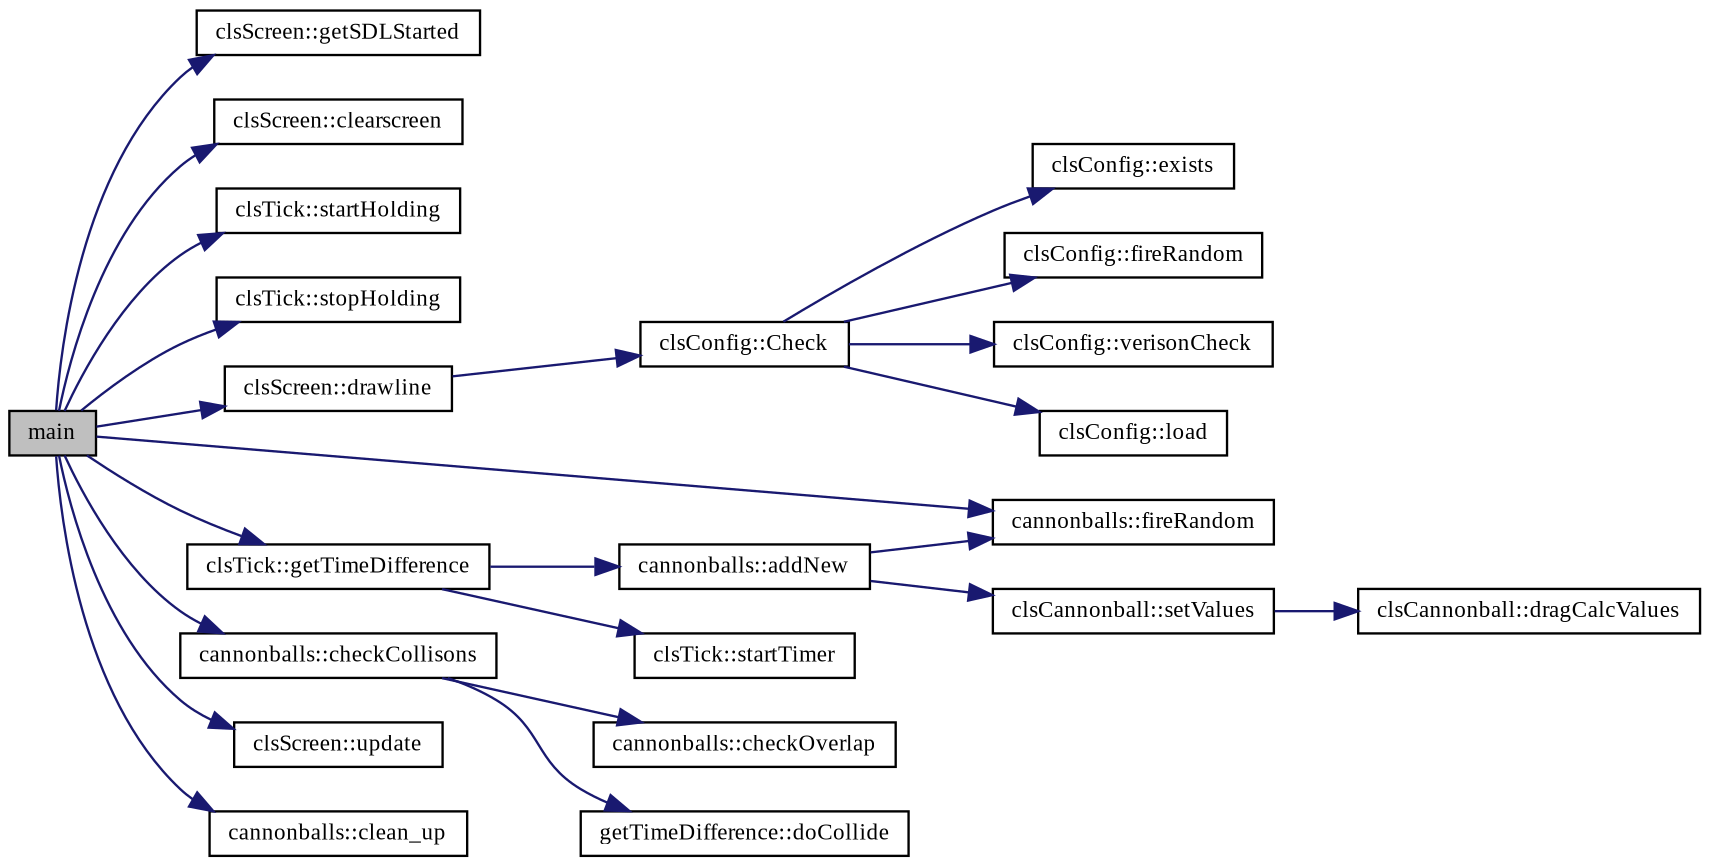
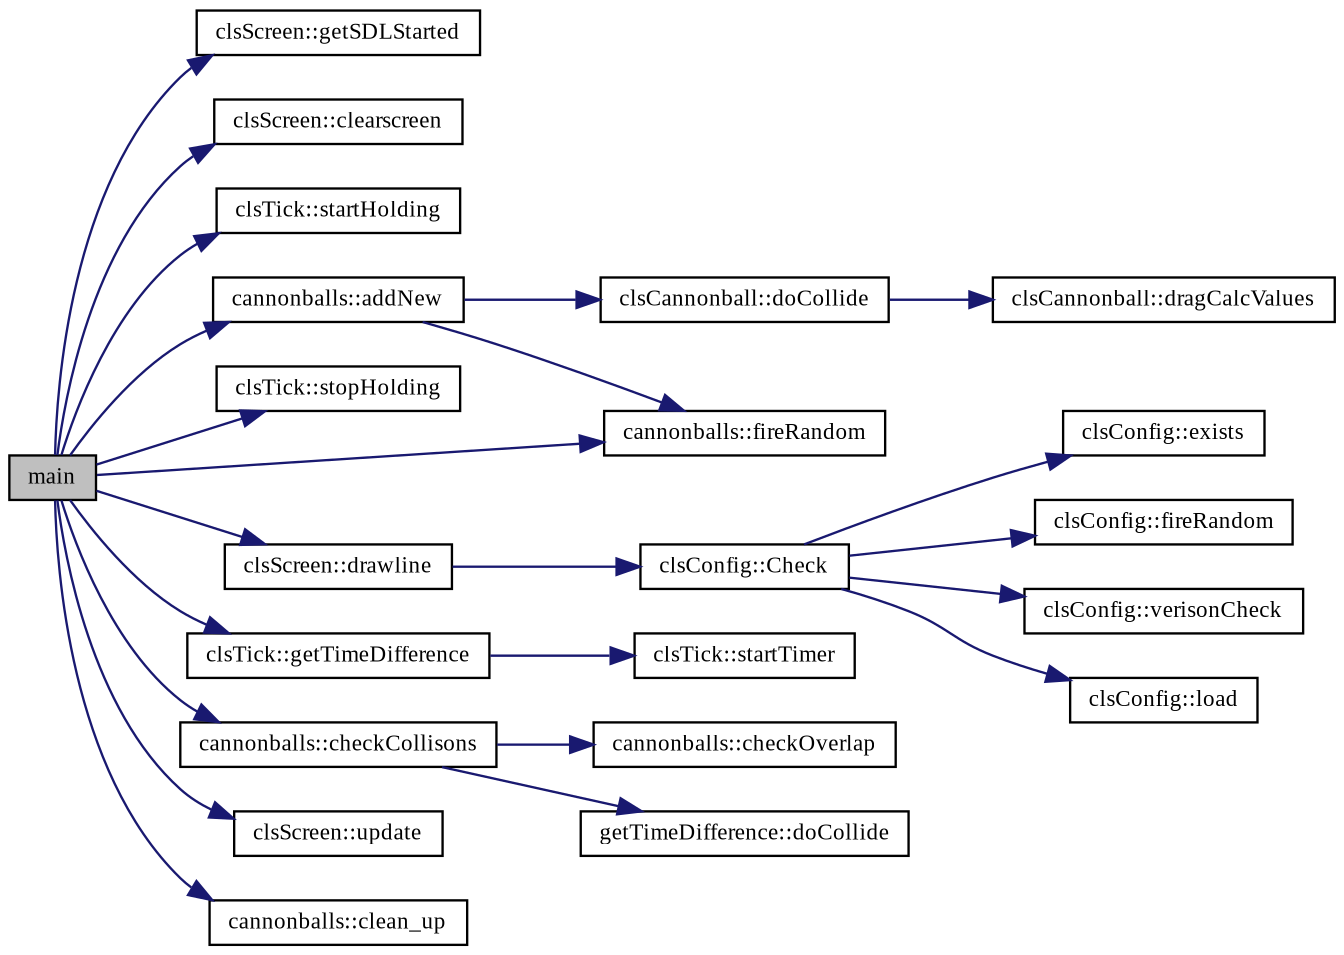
edge "clsTick::getTimeDifference" -> "cannonballs::addNew": now "main" -> "cannonballs::addNew"
node "clsCannonball::setValues": label "clsCannonball::setValues" -> "clsCannonball::doCollide"
